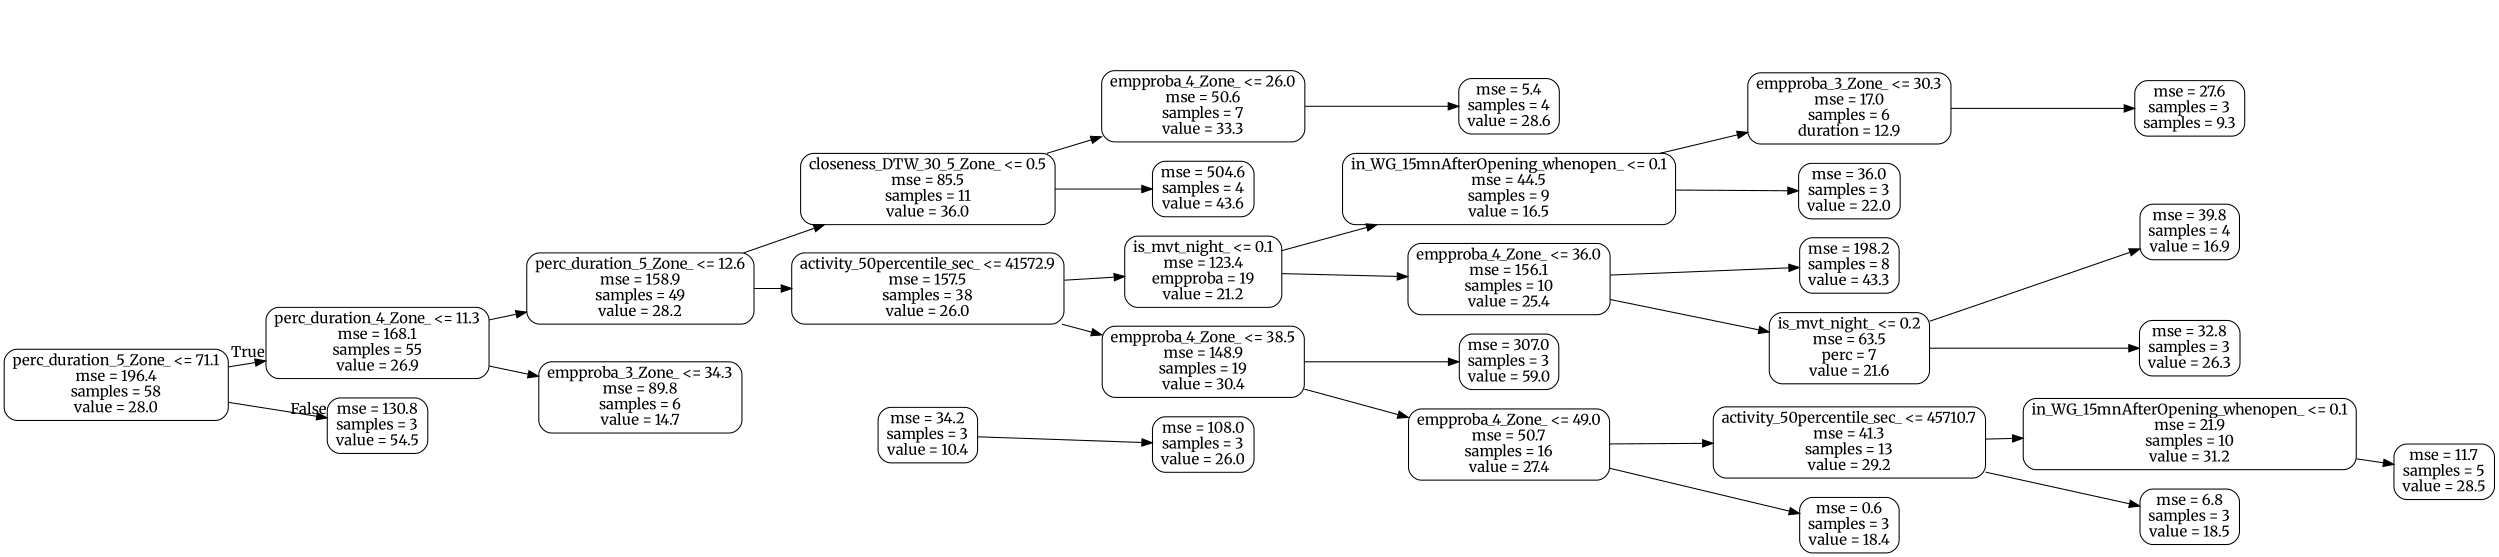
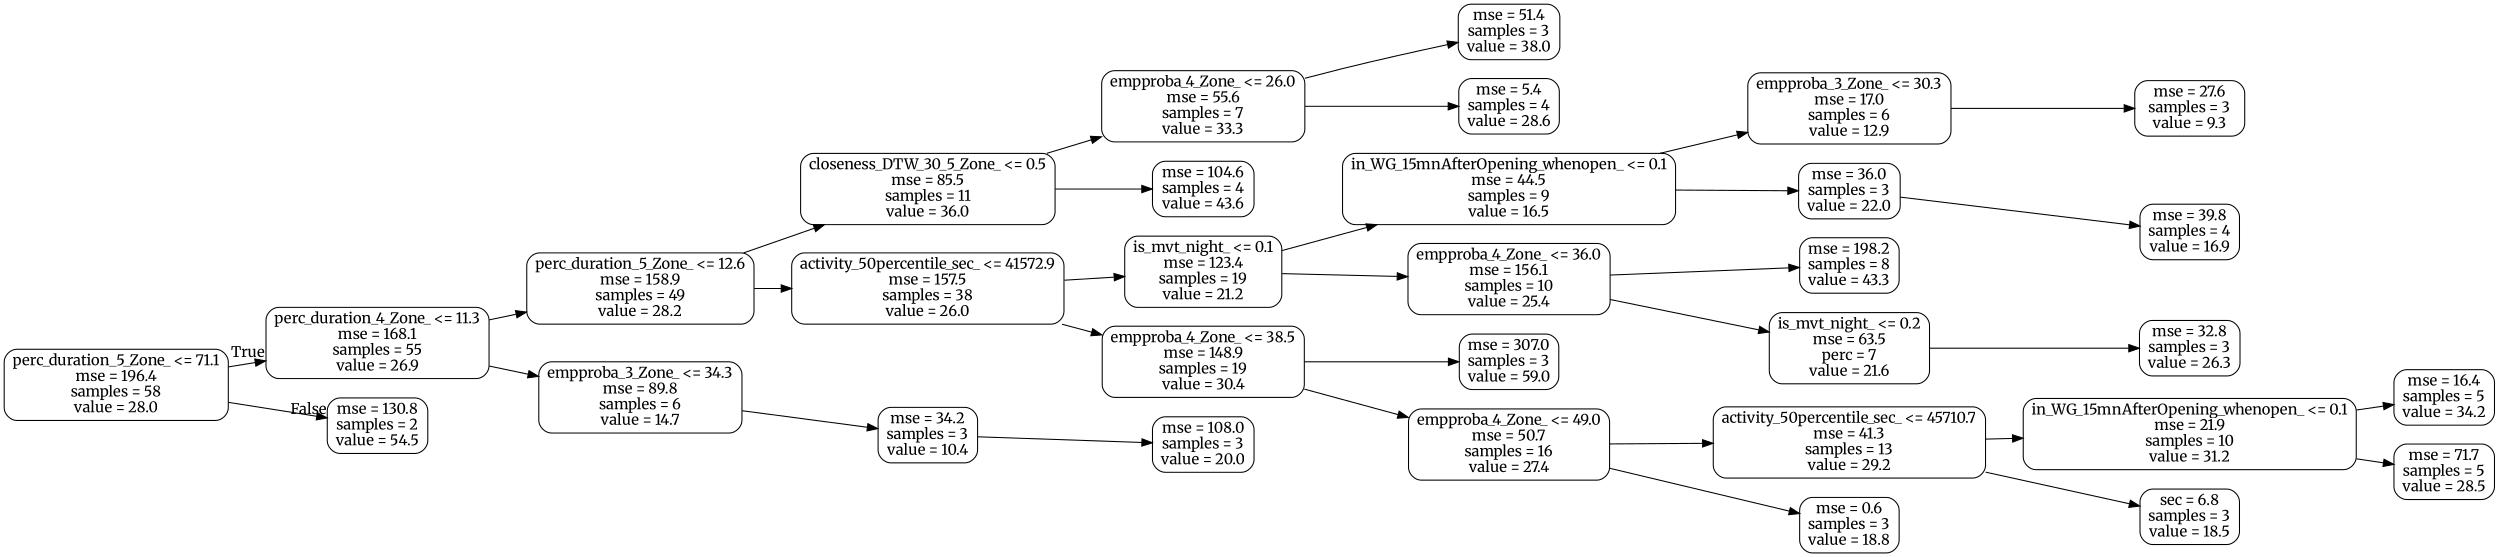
node "mse = 51.4 samples = 3 value = 38.0": added
node "empproba_4_Zone_ <= 26.0 mse = 50.6 samples = 7 value = 33.3": label "empproba_4_Zone_ <= 26.0 mse = 50.6 samples = 7 value = 33.3" -> "empproba_4_Zone_ <= 26.0 mse = 55.6 samples = 7 value = 33.3"
node "empproba_3_Zone_ <= 30.3 mse = 17.0 samples = 6 duration = 12.9": label "empproba_3_Zone_ <= 30.3 mse = 17.0 samples = 6 duration = 12.9" -> "empproba_3_Zone_ <= 30.3 mse = 17.0 samples = 6 value = 12.9"
node "mse = 27.6 samples = 3 samples = 9.3": label "mse = 27.6 samples = 3 samples = 9.3" -> "mse = 27.6 samples = 3 value = 9.3"
node "mse = 504.6 samples = 4 value = 43.6": label "mse = 504.6 samples = 4 value = 43.6" -> "mse = 104.6 samples = 4 value = 43.6"
node "is_mvt_night_ <= 0.1 mse = 123.4 empproba = 19 value = 21.2": label "is_mvt_night_ <= 0.1 mse = 123.4 empproba = 19 value = 21.2" -> "is_mvt_night_ <= 0.1 mse = 123.4 samples = 19 value = 21.2"
edge "is_mvt_night_ <= 0.2 mse = 63.5 perc = 7 value = 21.6" -> "mse = 39.8 samples = 4 value = 16.9": now "mse = 36.0 samples = 3 value = 22.0" -> "mse = 39.8 samples = 4 value = 16.9"
node "mse = 16.4 samples = 5 value = 34.2": added
edge "empproba_3_Zone_ <= 34.3 mse = 89.8 samples = 6 value = 14.7" -> "mse = 34.2 samples = 3 value = 10.4": added
node "mse = 130.8 samples = 3 value = 54.5": label "mse = 130.8 samples = 3 value = 54.5" -> "mse = 130.8 samples = 2 value = 54.5"
node "mse = 108.0 samples = 3 value = 26.0": label "mse = 108.0 samples = 3 value = 26.0" -> "mse = 108.0 samples = 3 value = 20.0"
node "mse = 11.7 samples = 5 value = 28.5": label "mse = 11.7 samples = 5 value = 28.5" -> "mse = 71.7 samples = 5 value = 28.5"
node "mse = 6.8 samples = 3 value = 18.5": label "mse = 6.8 samples = 3 value = 18.5" -> "sec = 6.8 samples = 3 value = 18.5"
node "mse = 0.6 samples = 3 value = 18.4": label "mse = 0.6 samples = 3 value = 18.4" -> "mse = 0.6 samples = 3 value = 18.8"
